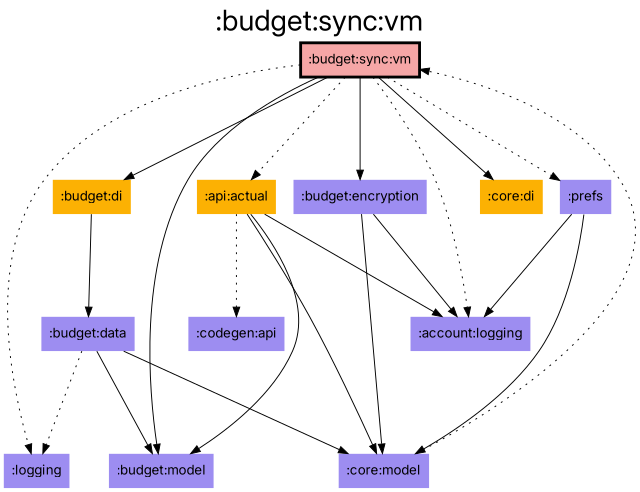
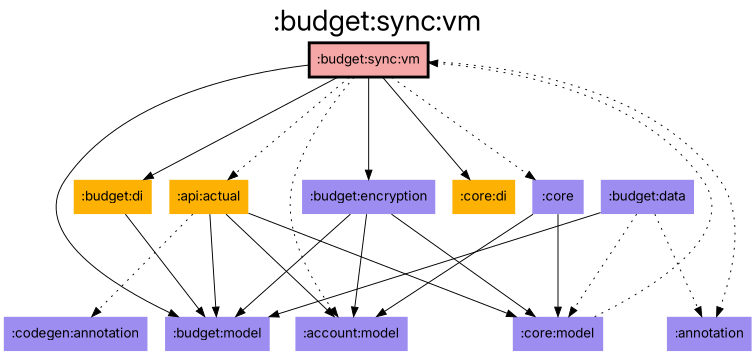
node ":prefs": label ":prefs" -> ":core"
edge ":budget:di" -> ":budget:data": now ":budget:di" -> ":budget:model"
edge ":budget:encryption" -> ":budget:model": added
node ":codegen:api": label ":codegen:api" -> ":codegen:annotation"
node ":account:logging": label ":account:logging" -> ":account:model"
edge ":budget:data" -> ":core:model": style solid -> dotted
node ":logging": label ":logging" -> ":annotation"
